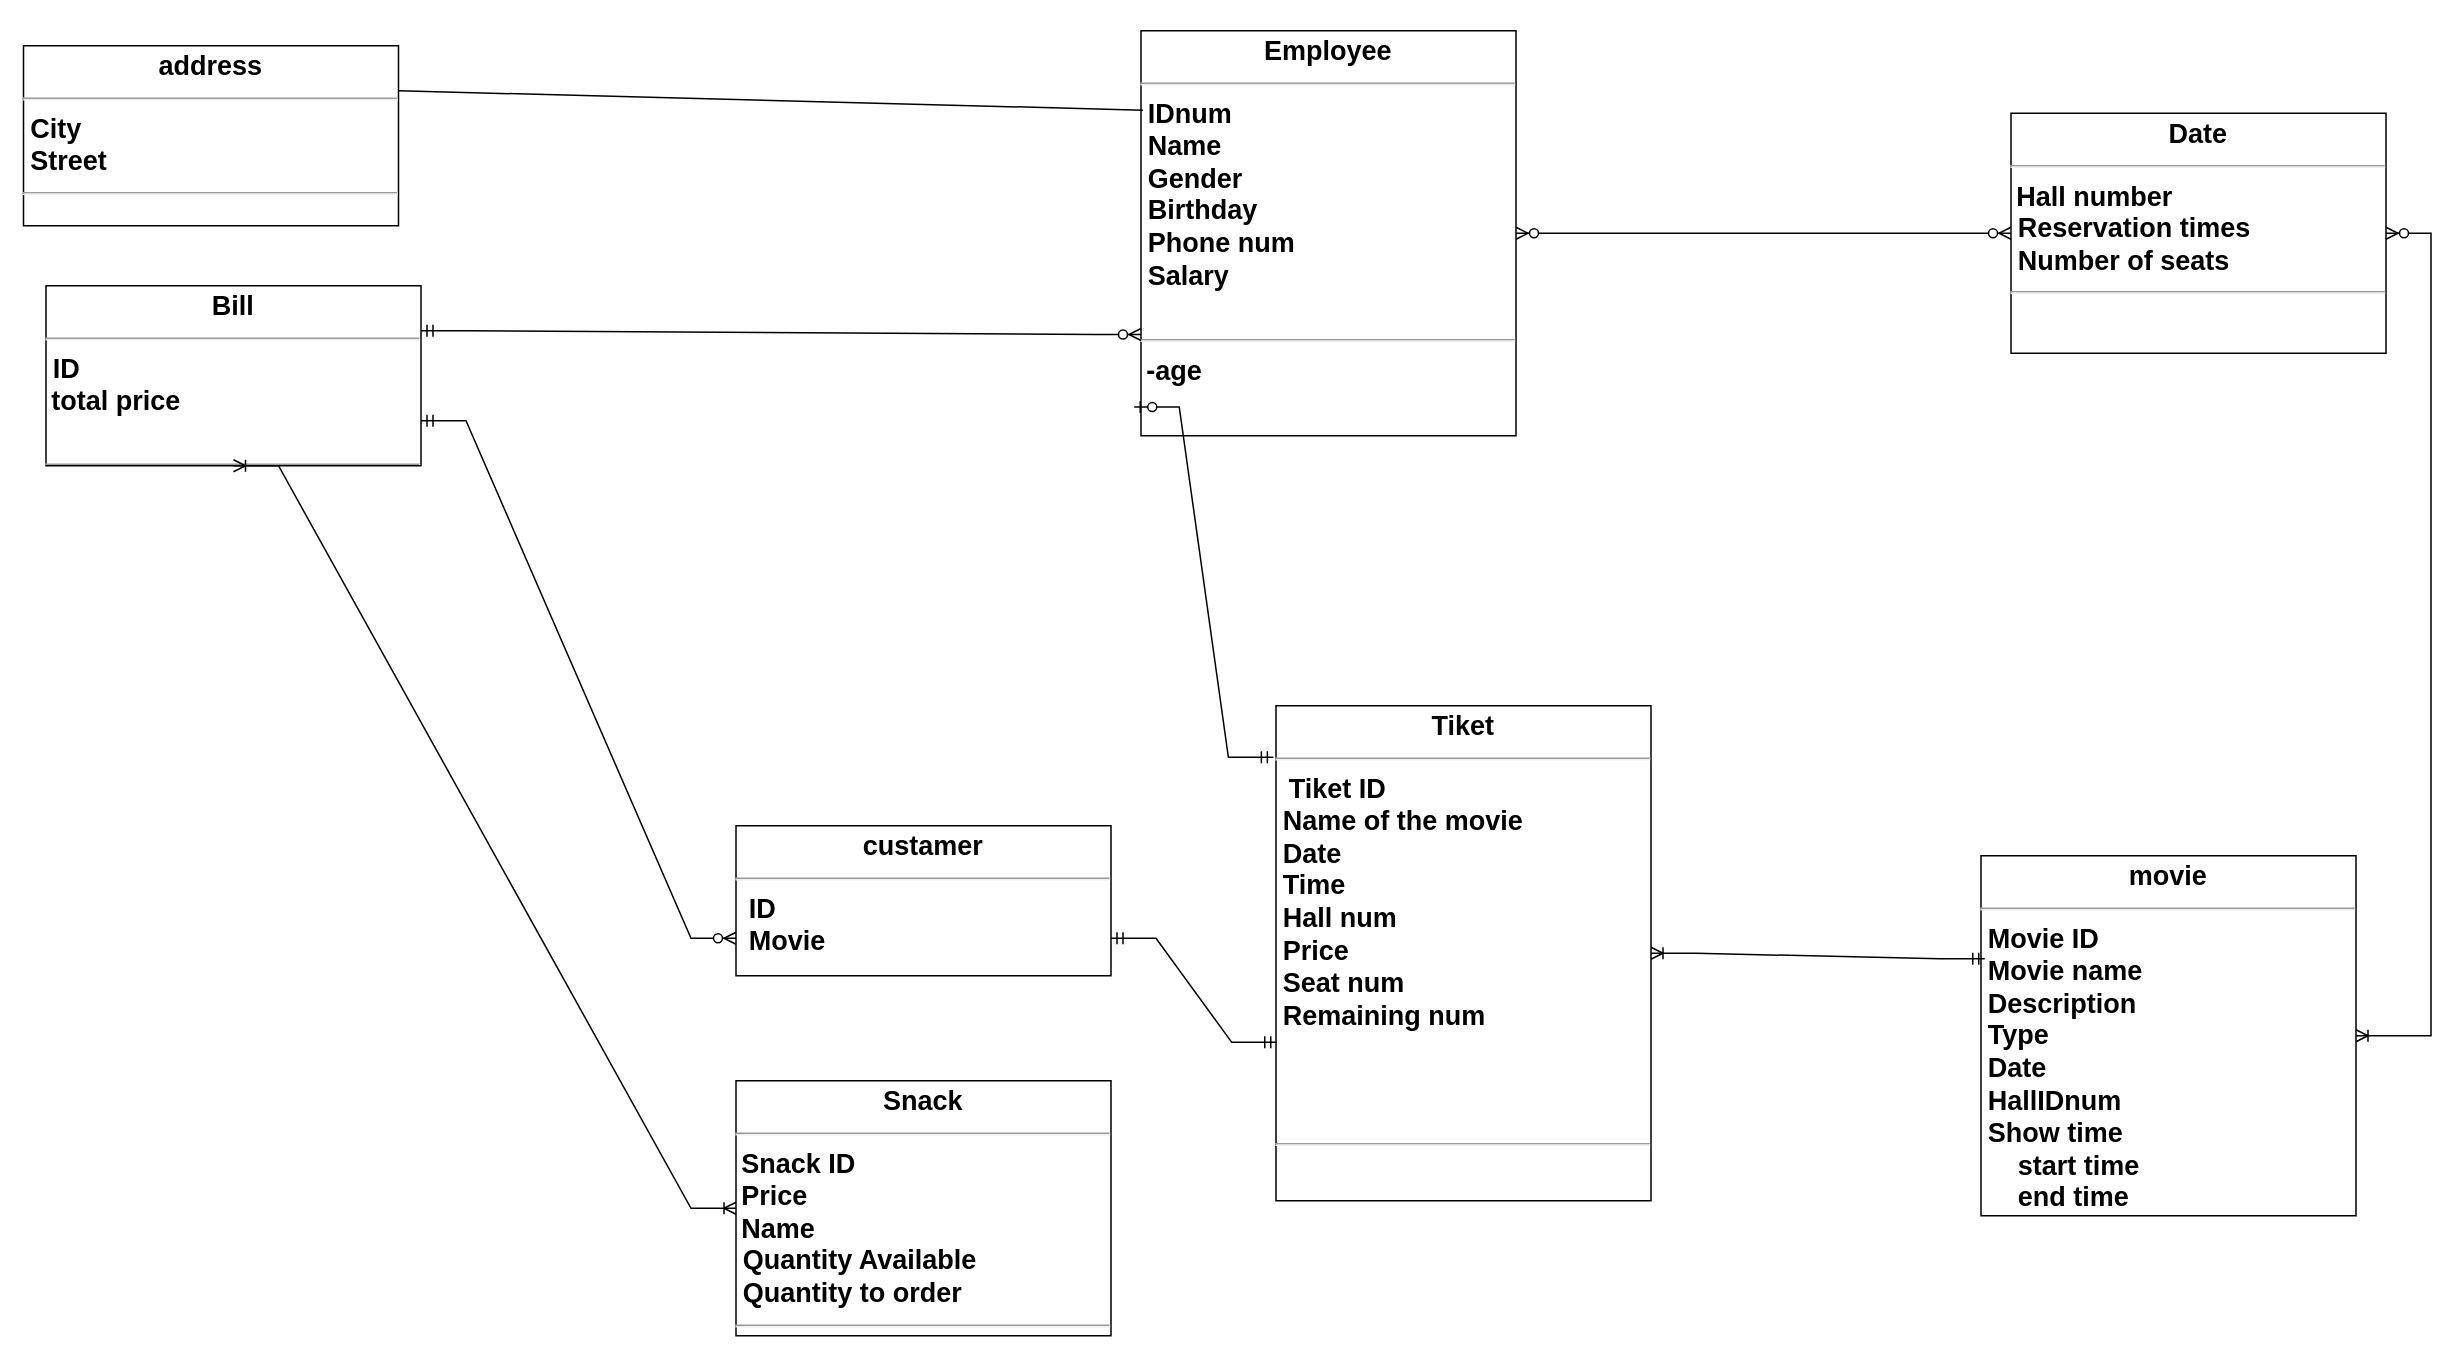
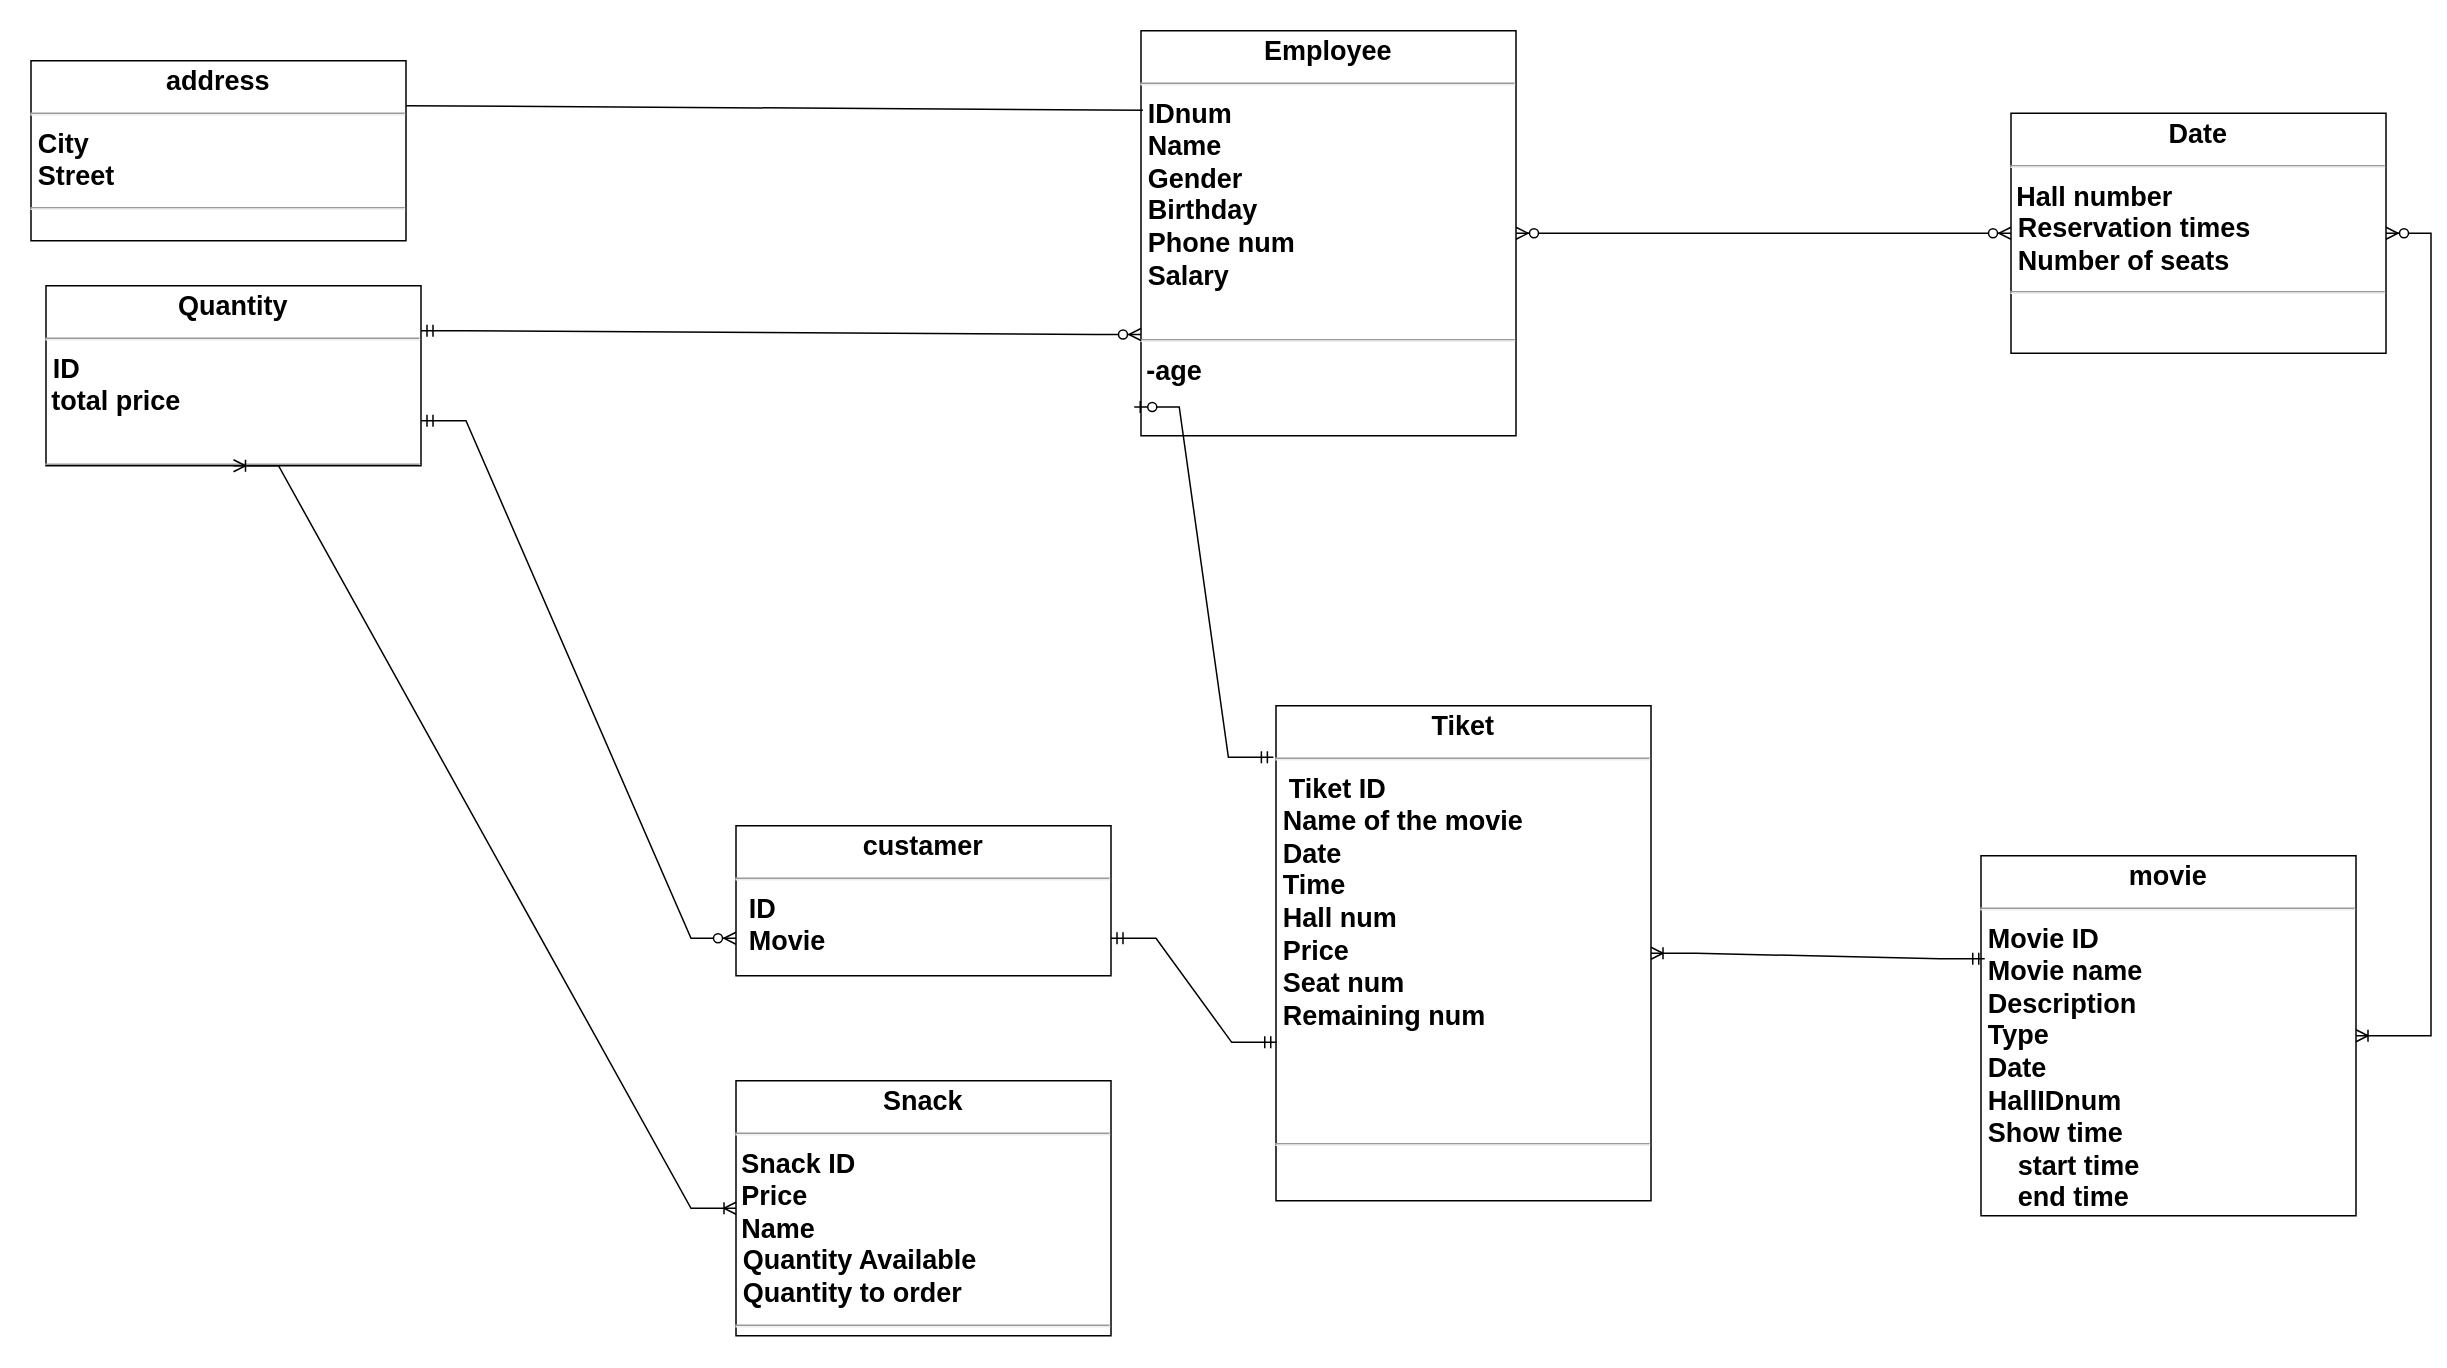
node "address City Street": moved (211, 136) -> (218, 151)
node "Bill ID total price": label "Bill ID total price" -> "Quantity ID total price"
